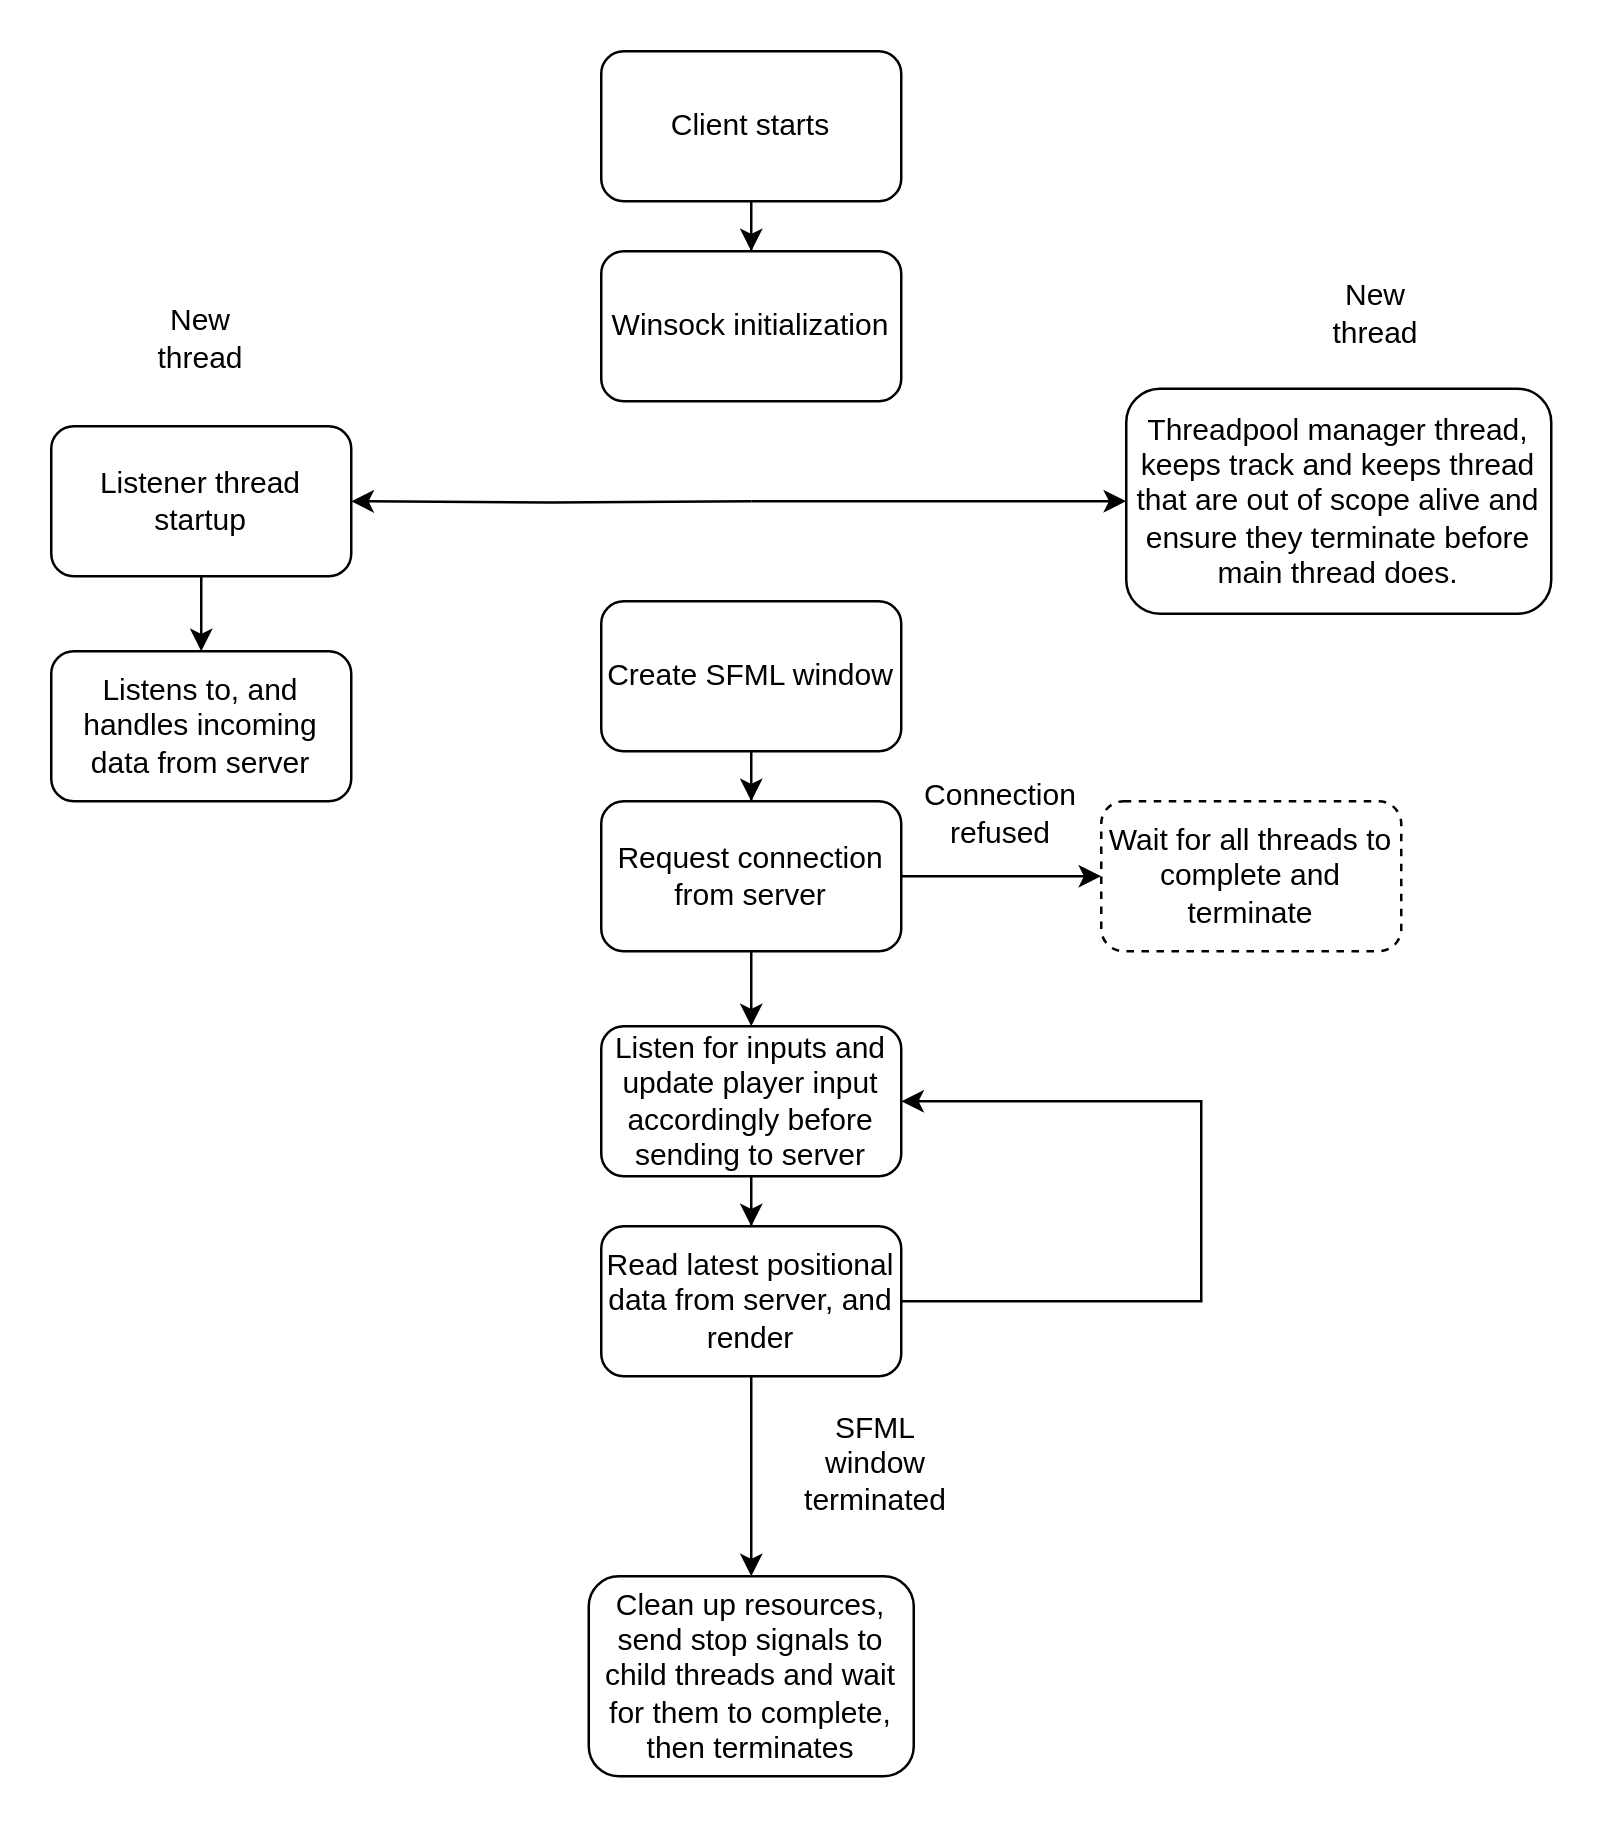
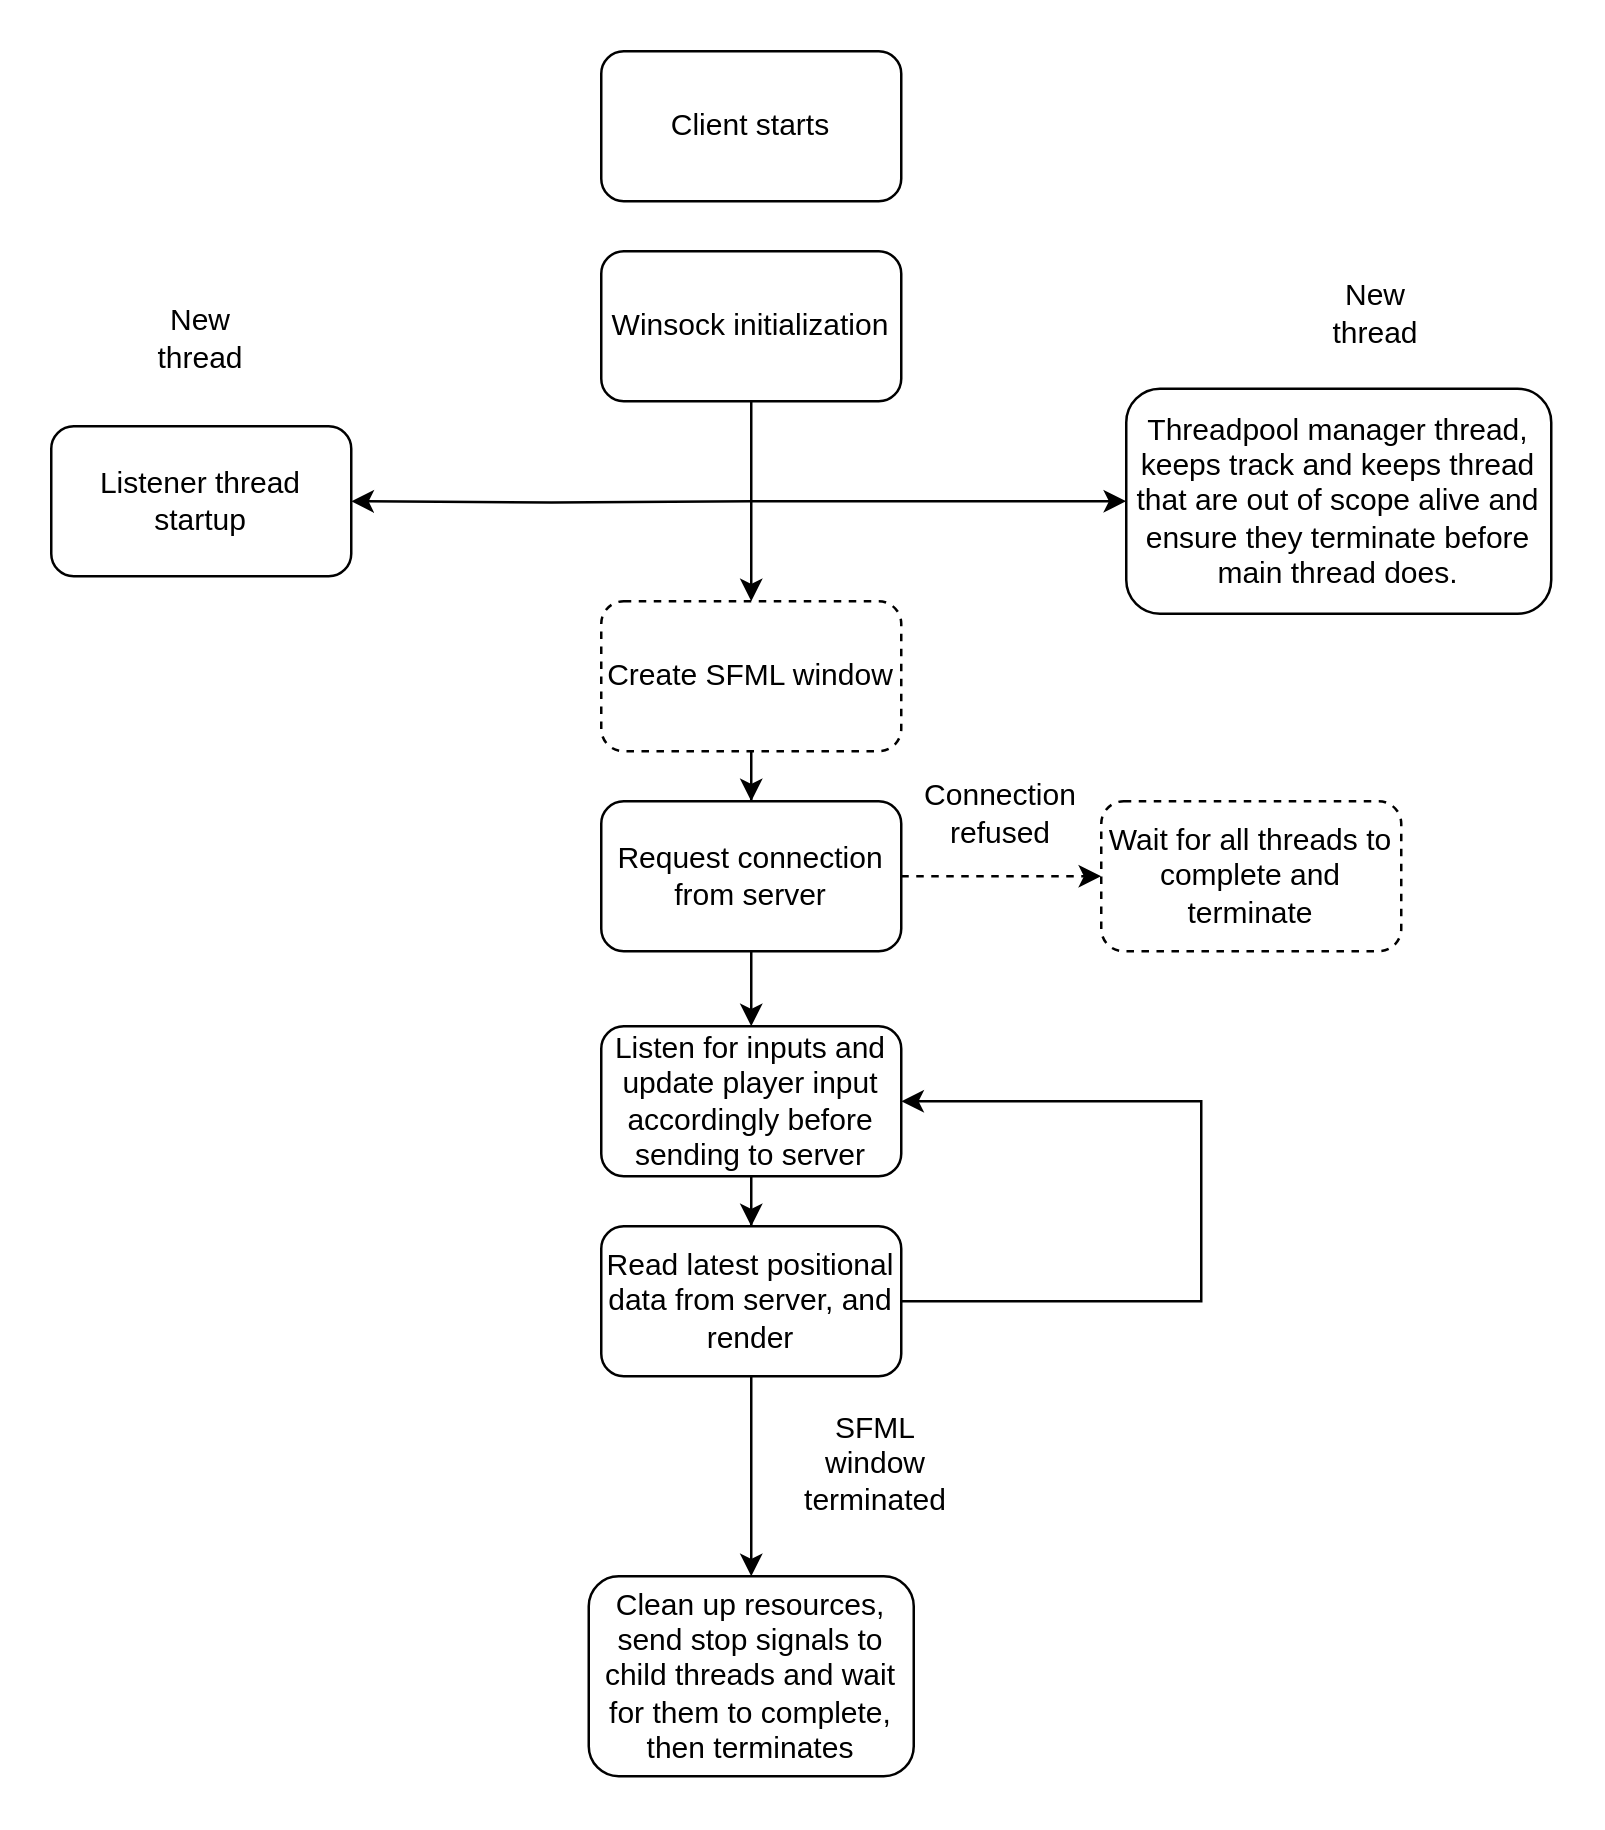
edge "Client starts" -> "Winsock initialization": removed
edge "Winsock initialization" -> "Create SFML window": added
edge "Listener thread startup" -> "Listens to, and handles incoming data from server": removed
node "Create SFML window": style solid -> dashed
node "Listens to, and handles incoming data from server": removed
edge "Request connection from server" -> "Wait for all threads to complete and terminate": style solid -> dashed
